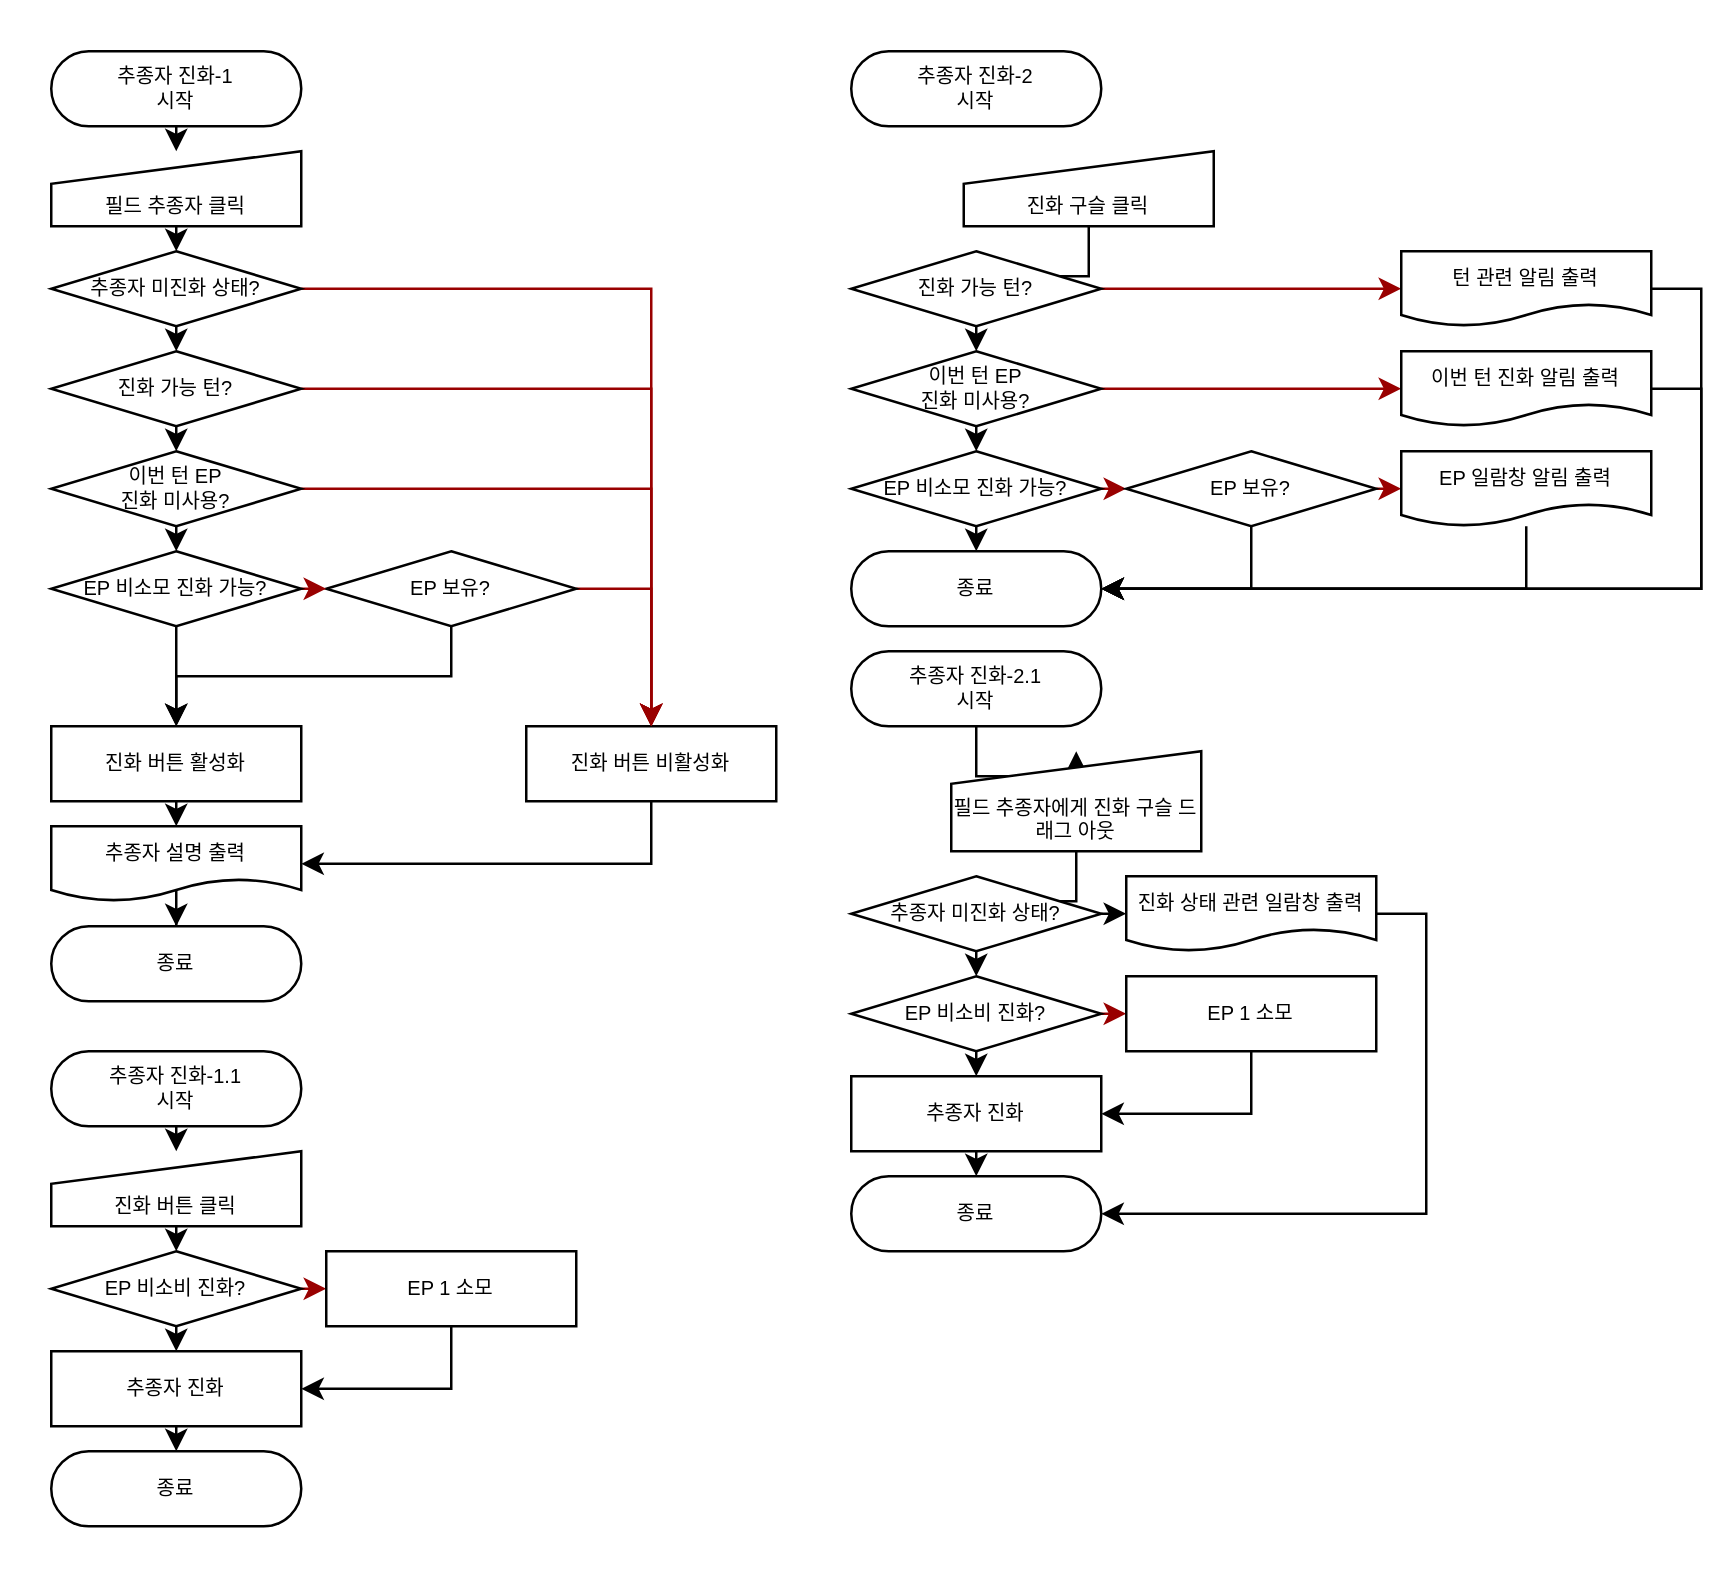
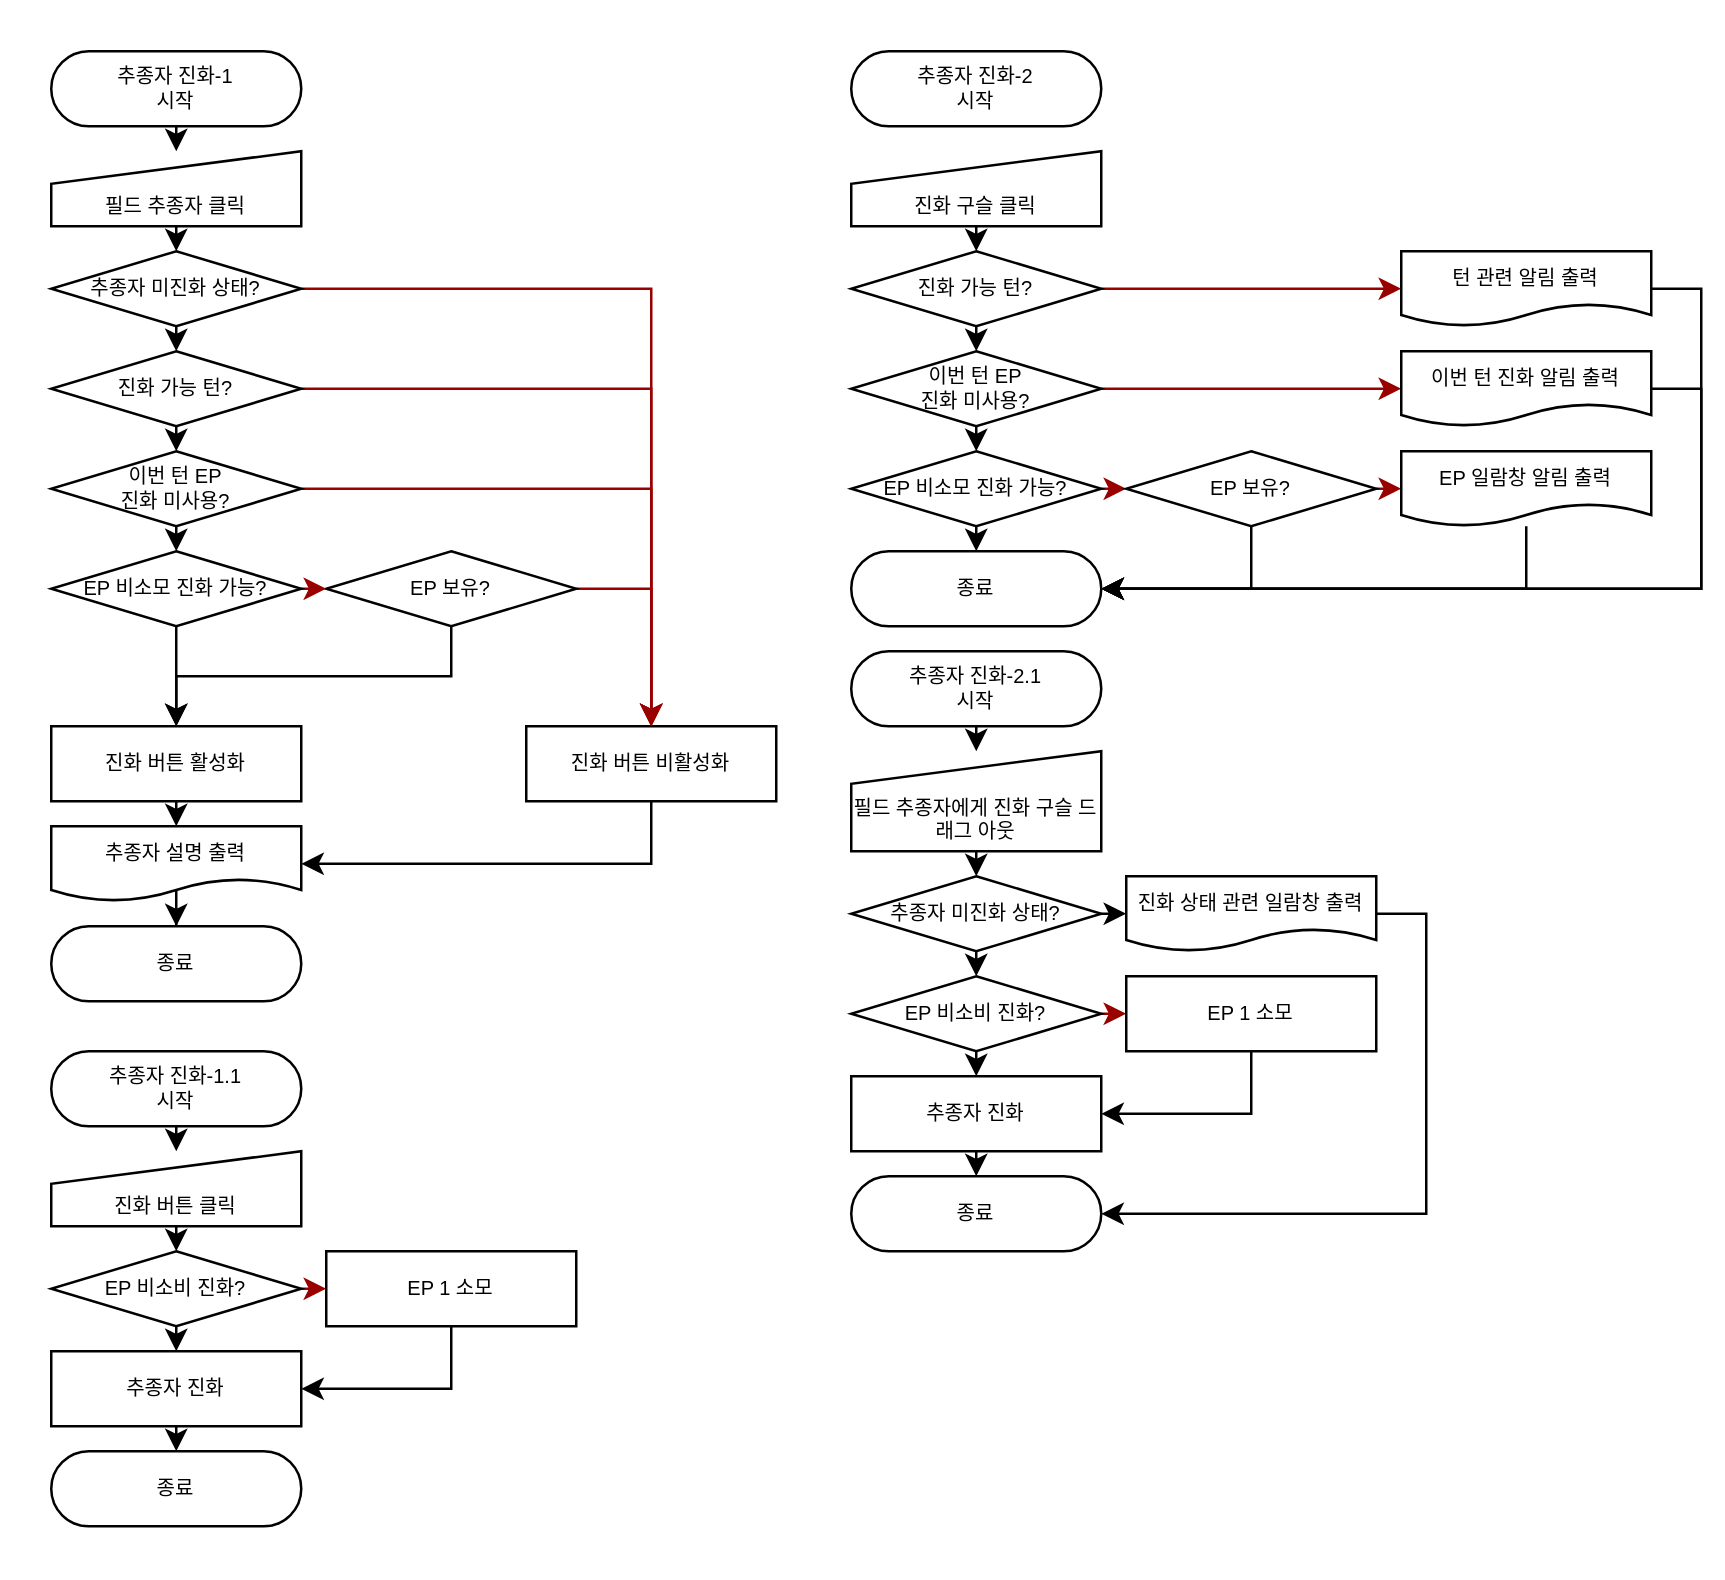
node "진화 구슬 클릭": moved (1089, 189) -> (976, 189)
node "필드 추종자에게 진화 구슬 드래그 아웃": moved (1076, 801) -> (976, 801)
